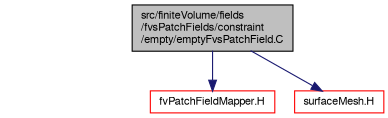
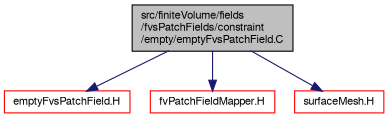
node "emptyFvsPatchField.H": added
